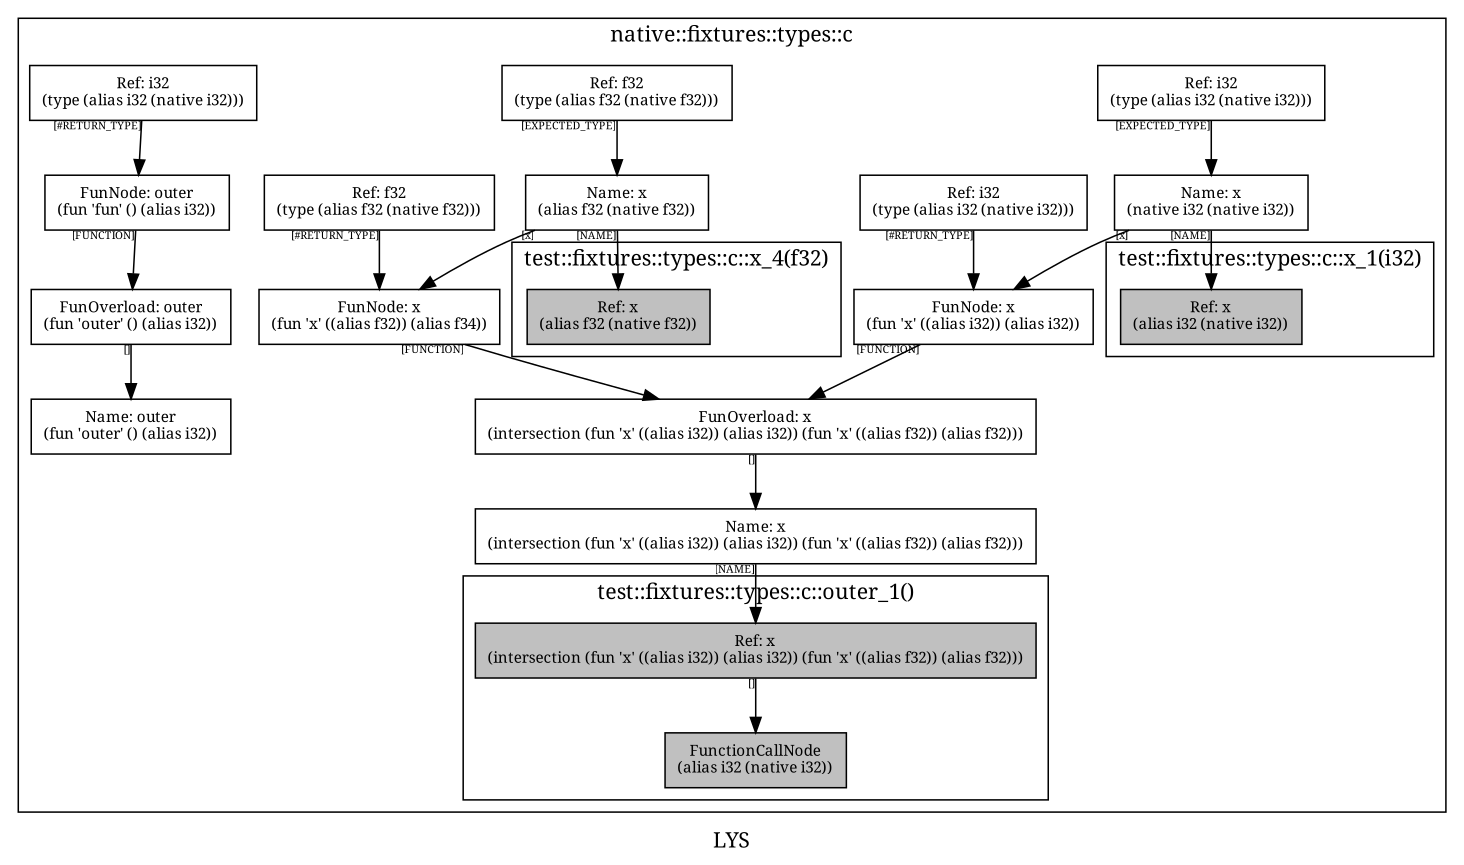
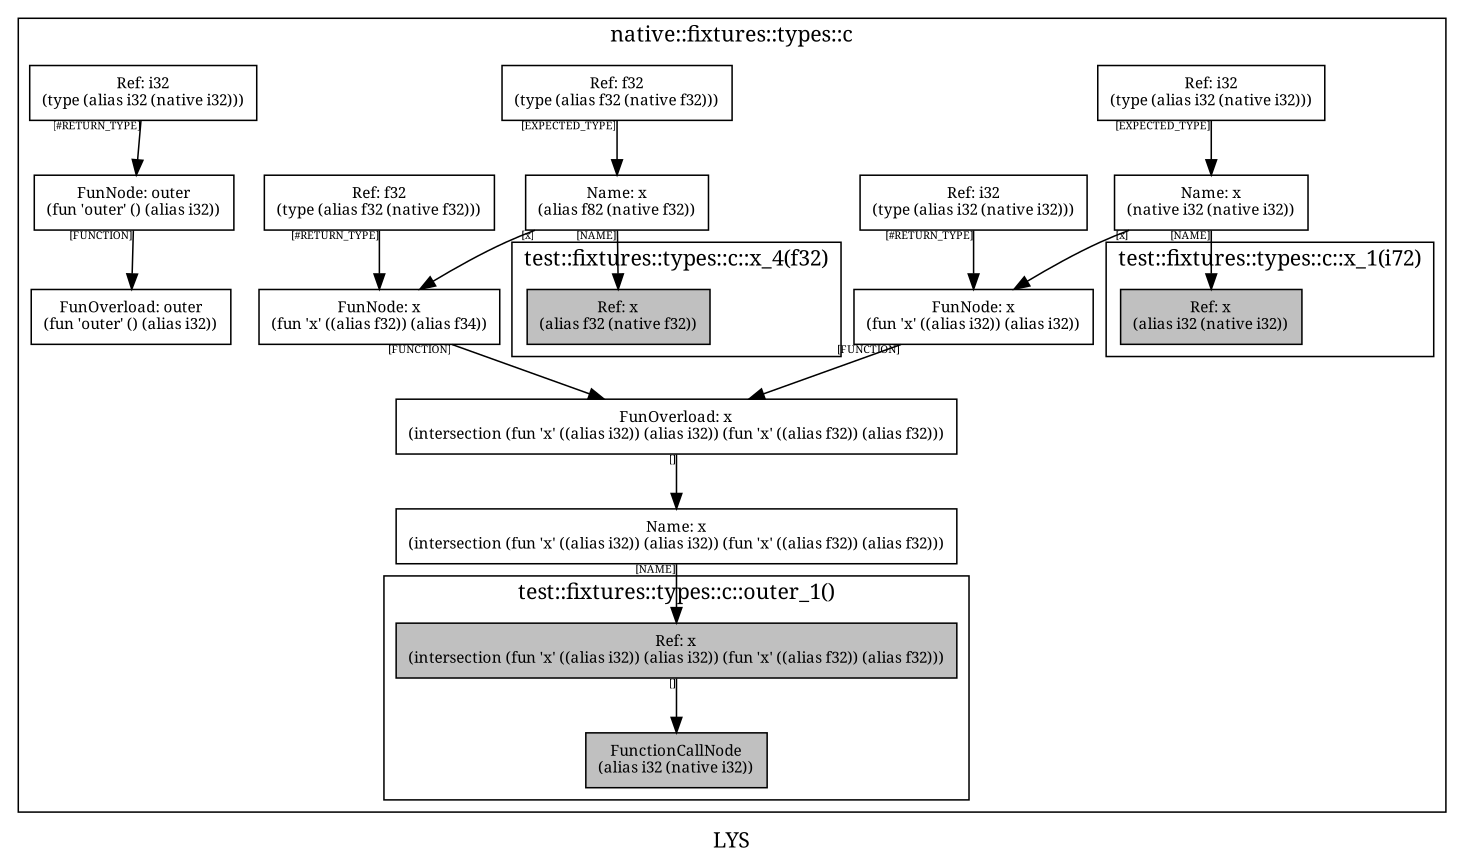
node "FunNode: outer (fun 'fun' () (alias i32))": label "FunNode: outer (fun 'fun' () (alias i32))" -> "FunNode: outer (fun 'outer' () (alias i32))"
node "Name: x (alias f32 (native f32))": label "Name: x (alias f32 (native f32))" -> "Name: x (alias f82 (native f32))"
cluster "test::fixtures::types::c::x_1(i32)": label "test::fixtures::types::c::x_1(i32)" -> "test::fixtures::types::c::x_1(i72)"
node "Name: outer (fun 'outer' () (alias i32))": removed
